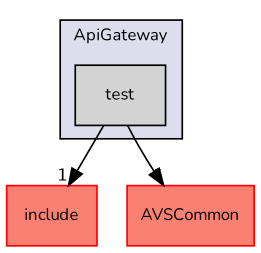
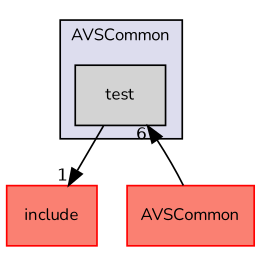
cluster "ApiGateway": label "ApiGateway" -> "AVSCommon"
edge "test" -> "AVSCommon": reversed
